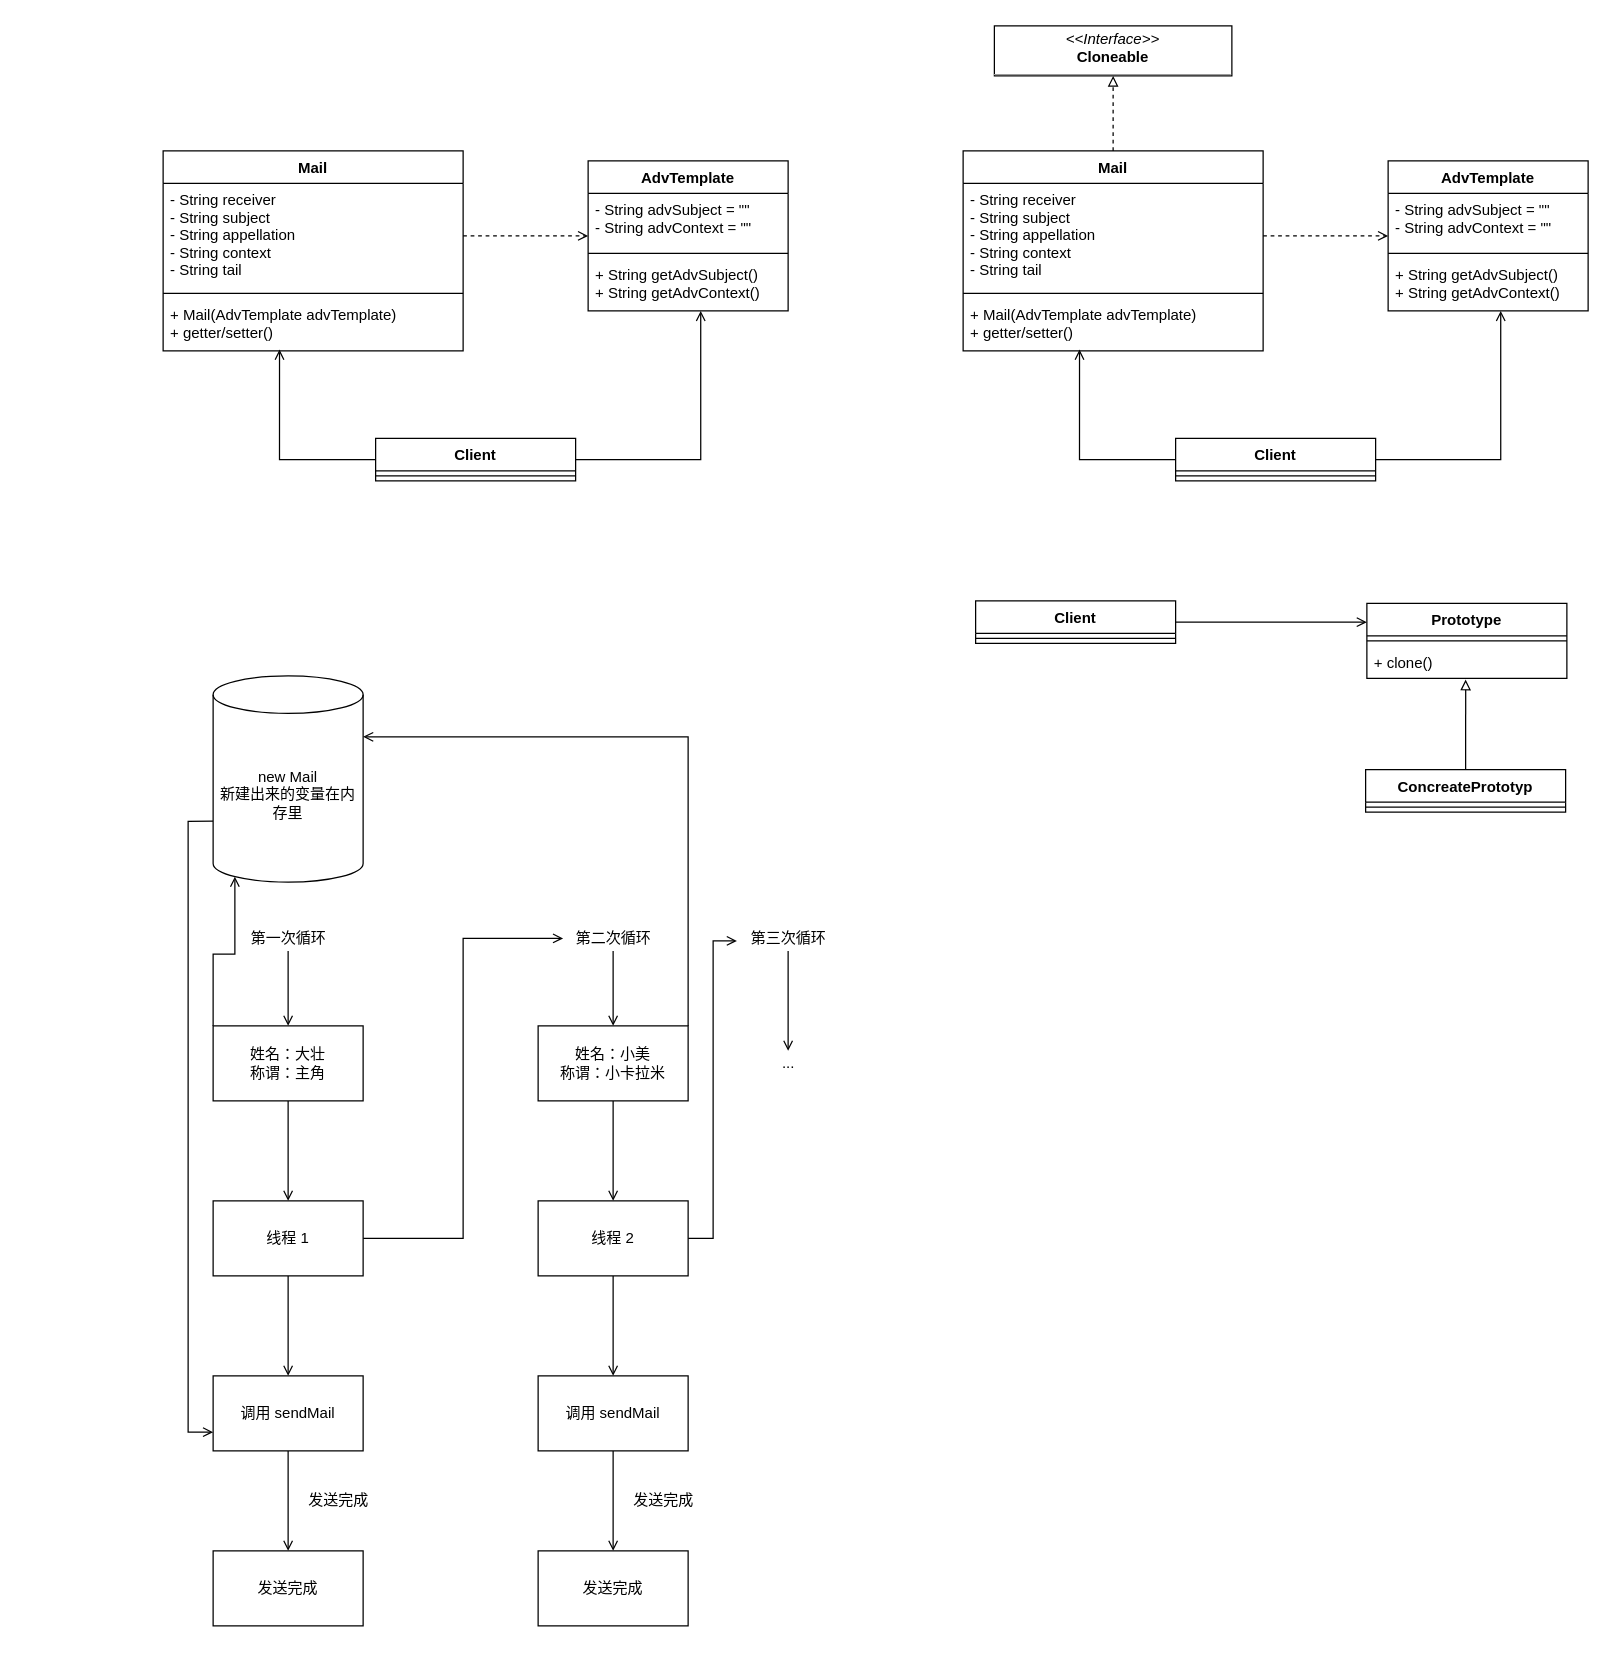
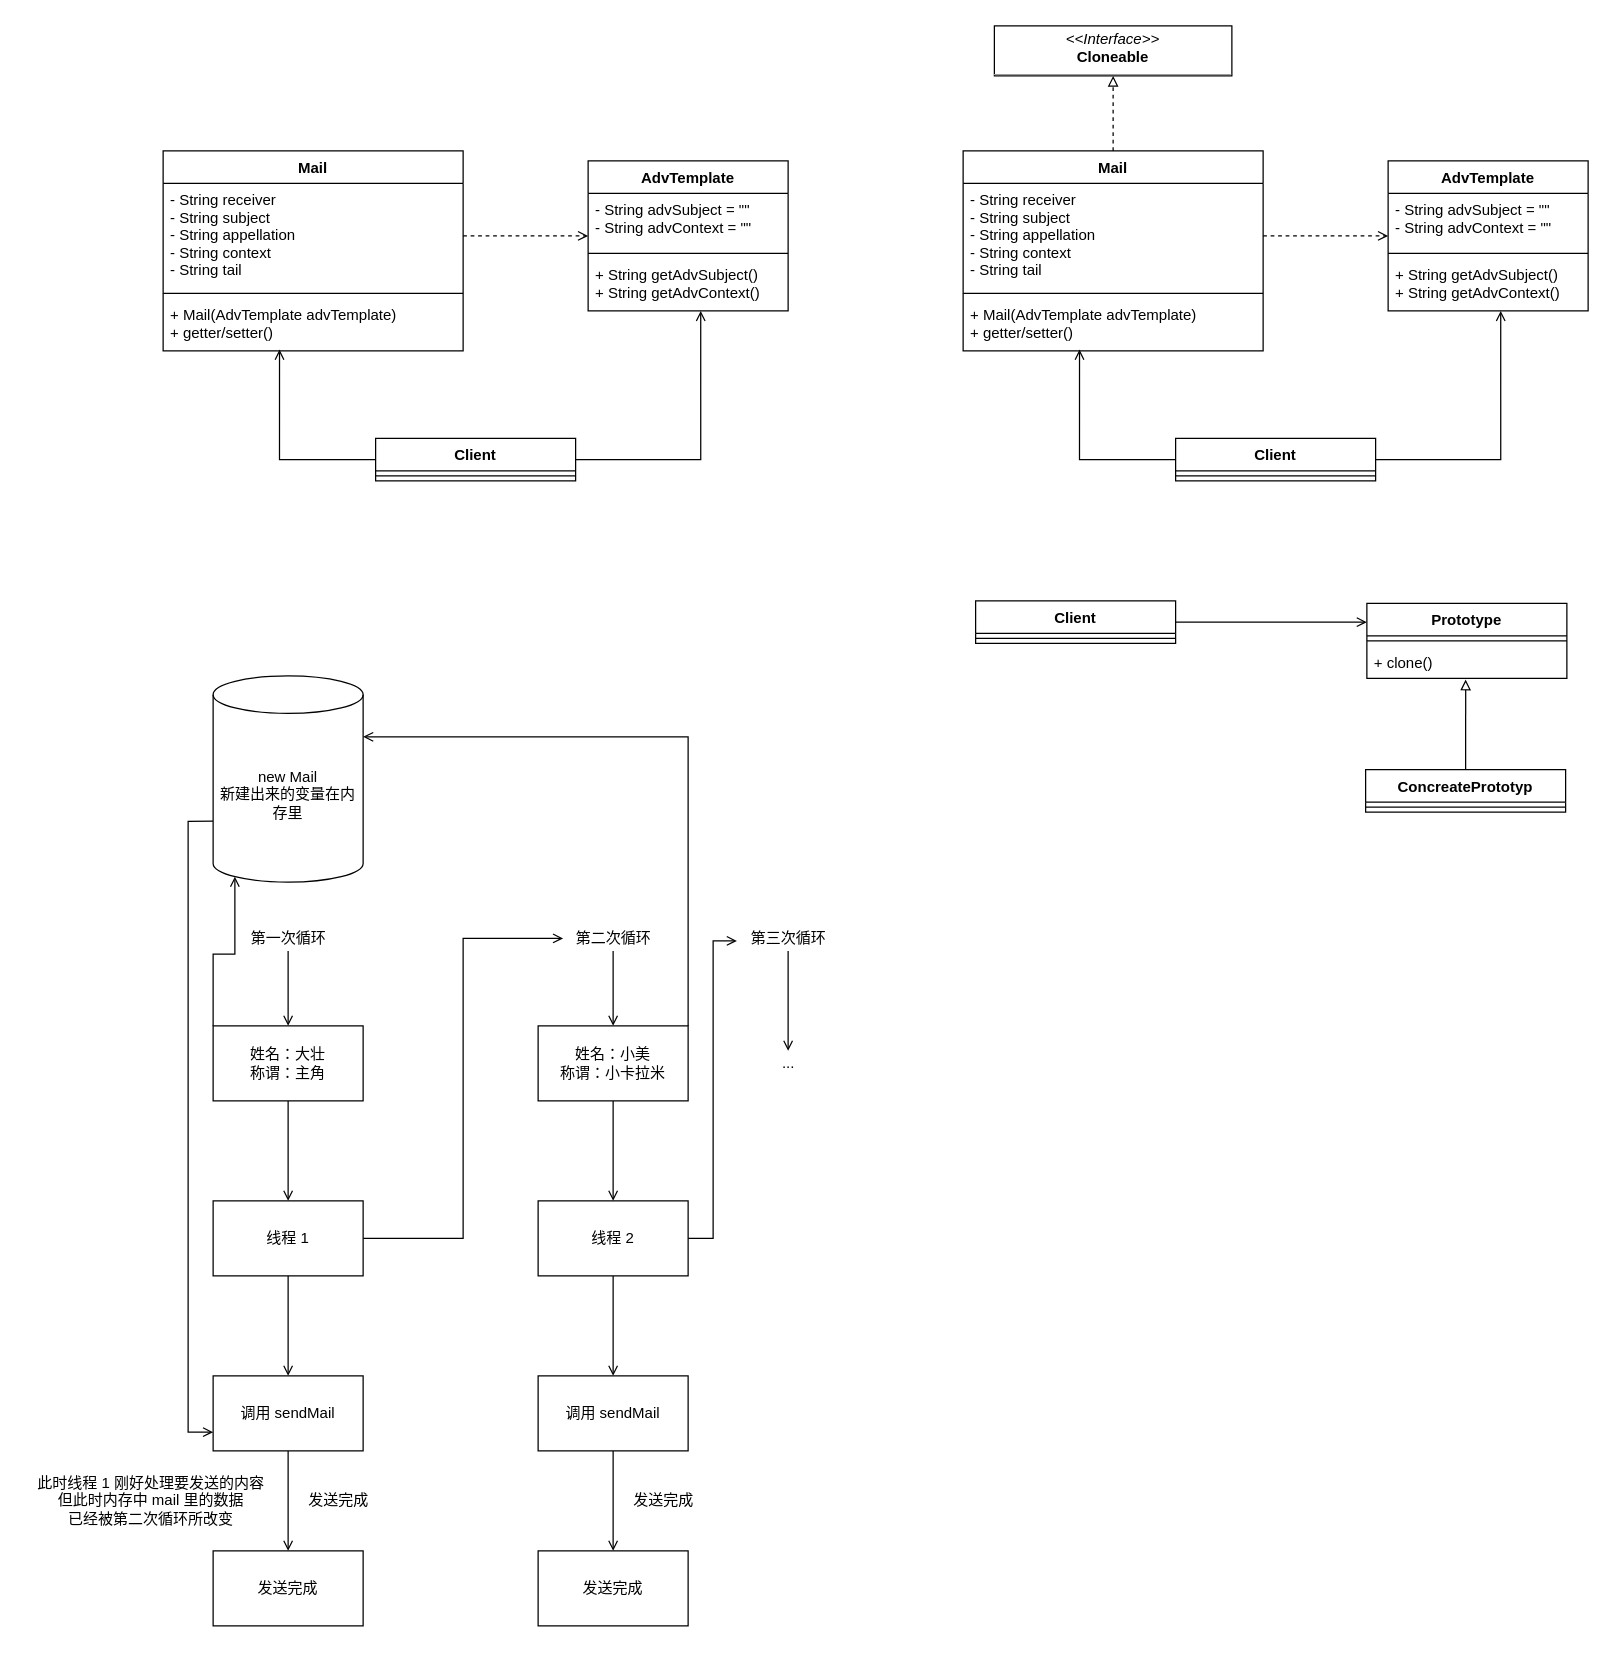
node "此时线程 1 刚好处理要发送的内容 但此时内存中 mail 里的数据 已经被第二次循环所改变": added
